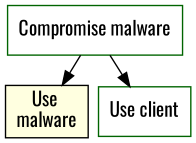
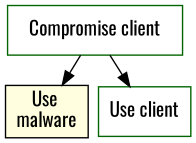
node "Compromise malware": label "Compromise malware" -> "Compromise client"
